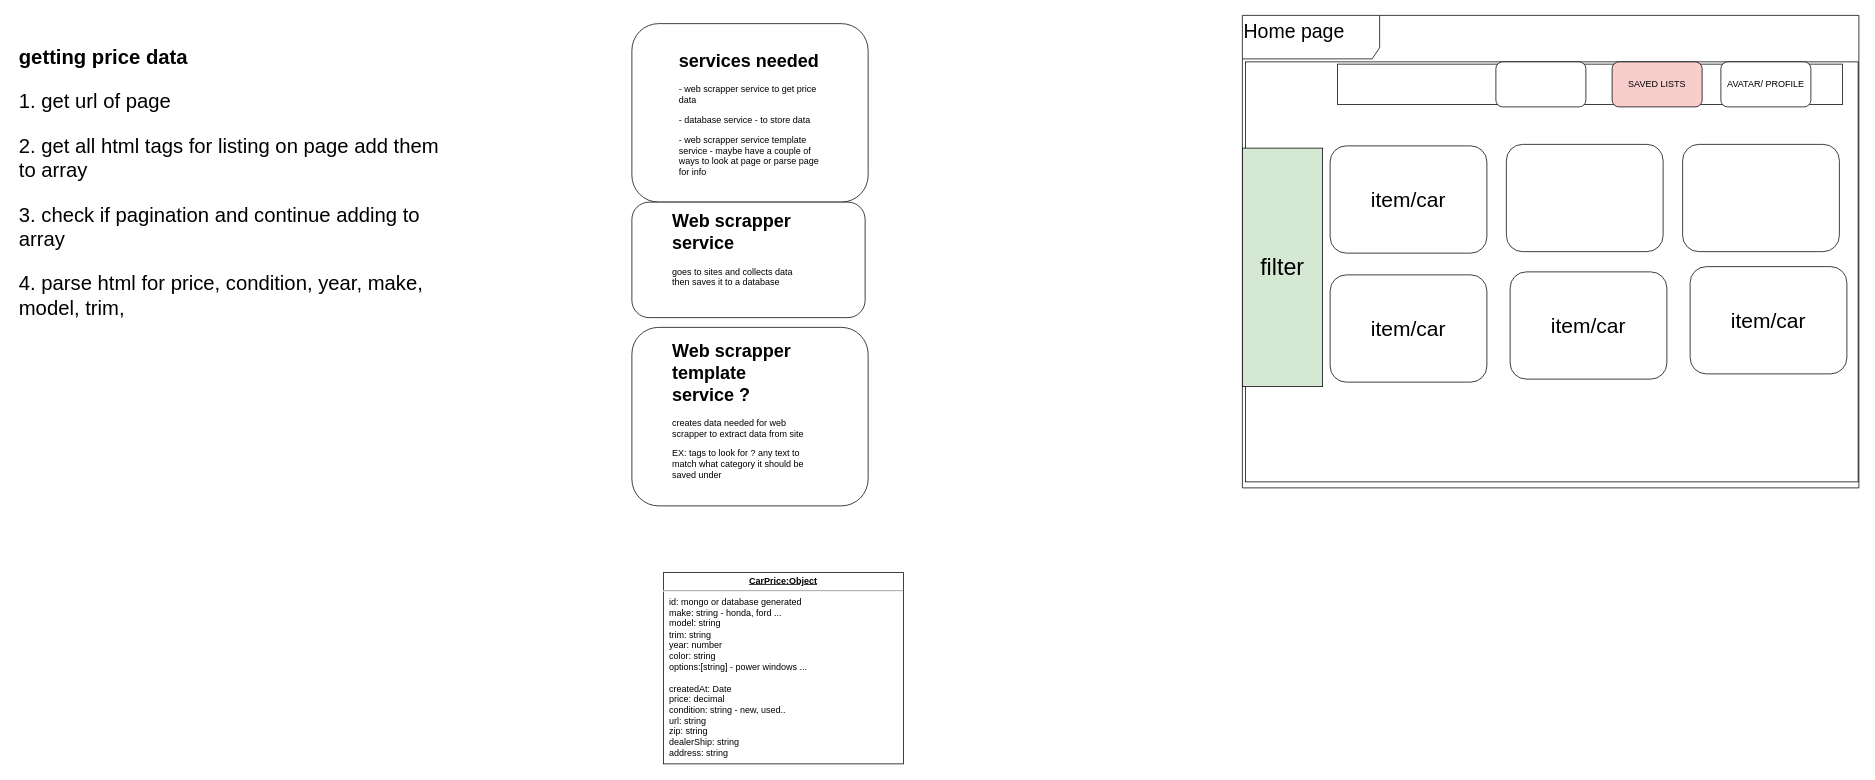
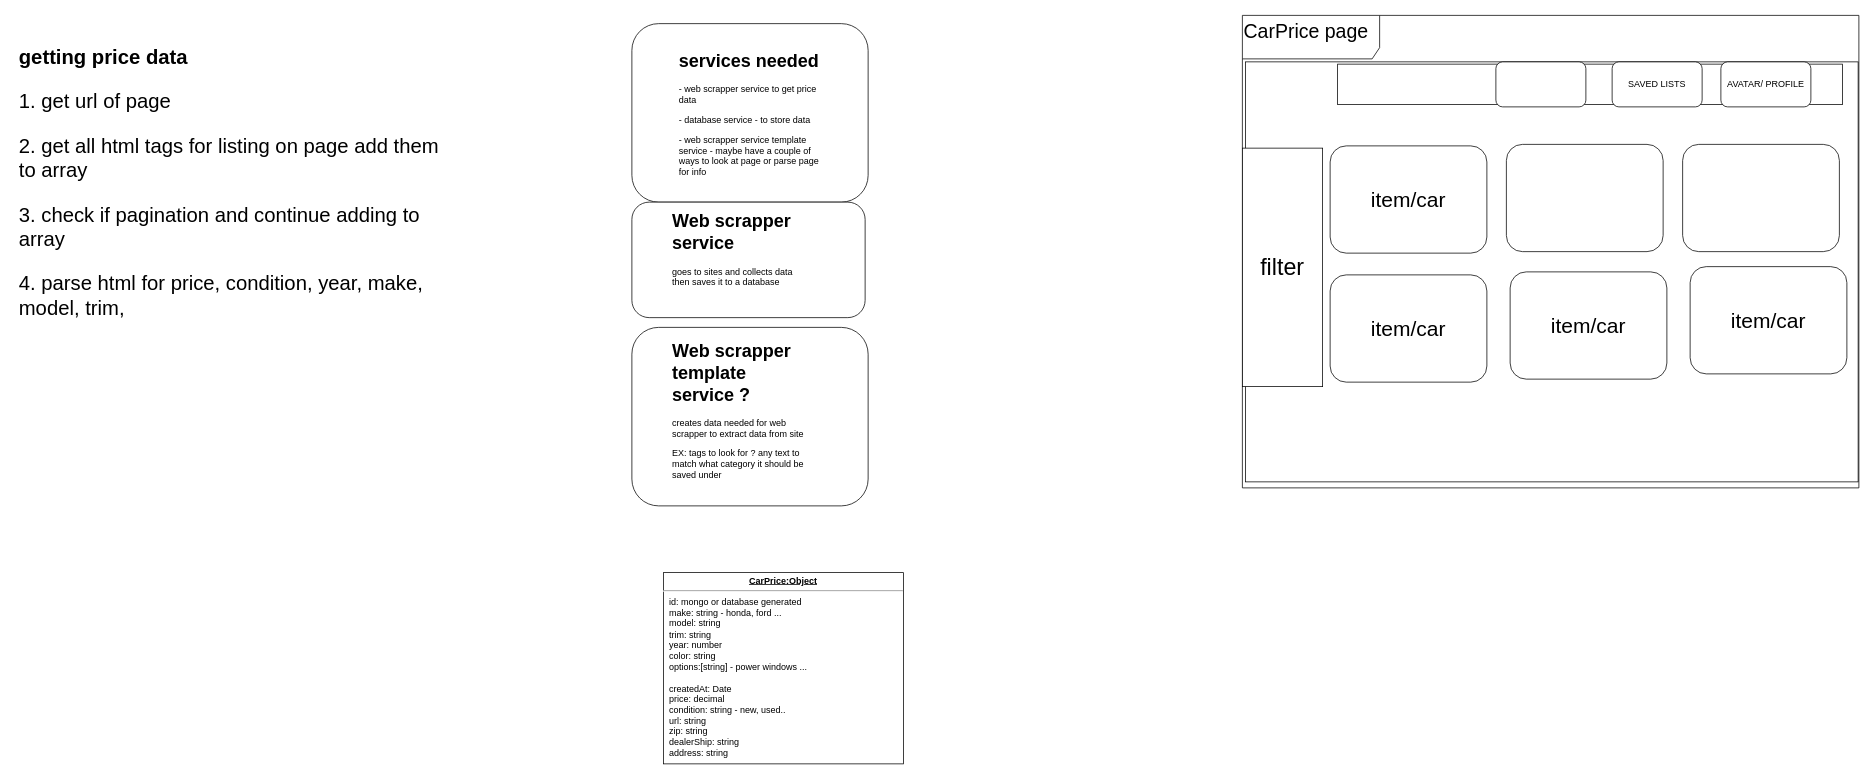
node "Home page": label "Home page" -> "CarPrice page"
node "SAVED LISTS": fillcolor #f8cecc -> #ffffff
node "filter": fillcolor #d5e8d4 -> #ffffff
